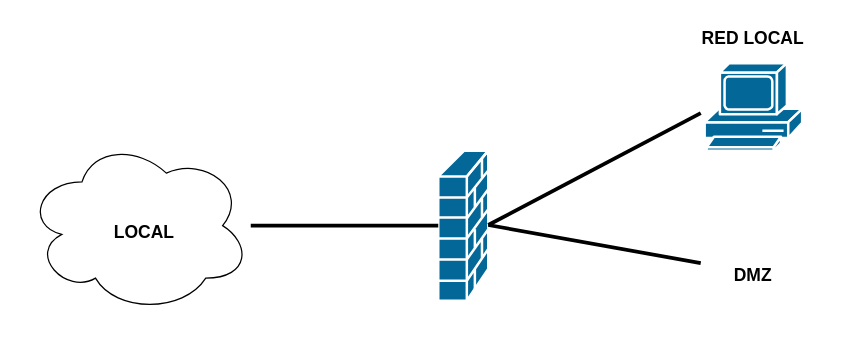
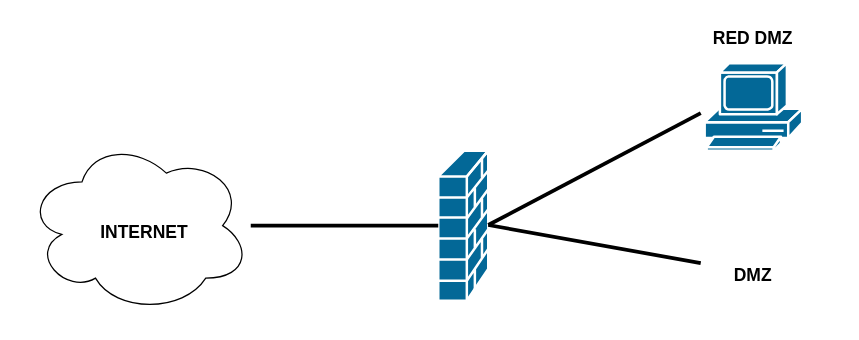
node "RED LOCAL": label "RED LOCAL" -> "RED DMZ"
node "LOCAL": label "LOCAL" -> "INTERNET"
